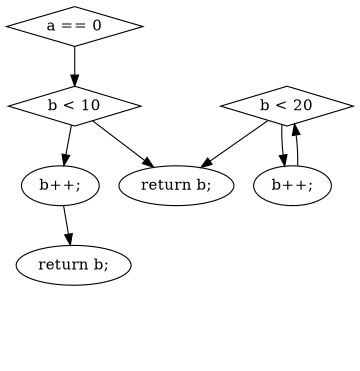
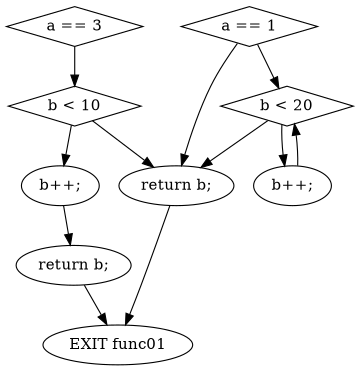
node "a == 0": label "a == 0" -> "a == 3"
node "a == 1": added
node "EXIT func01": added
